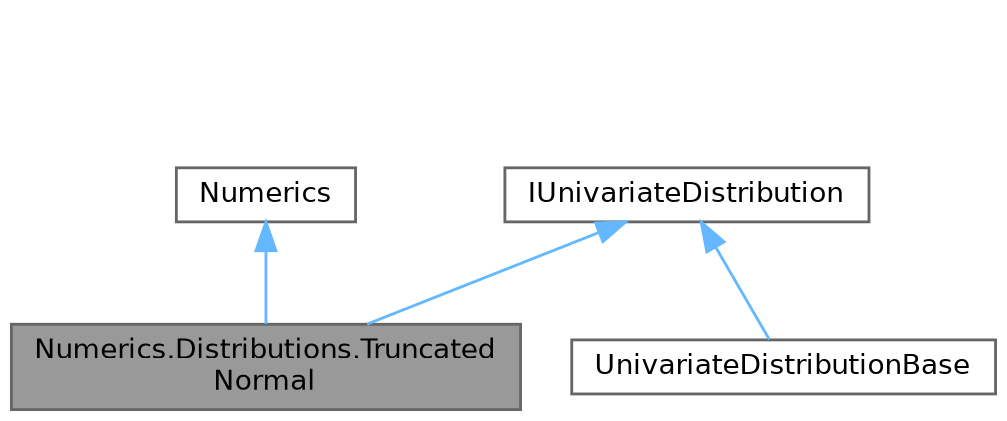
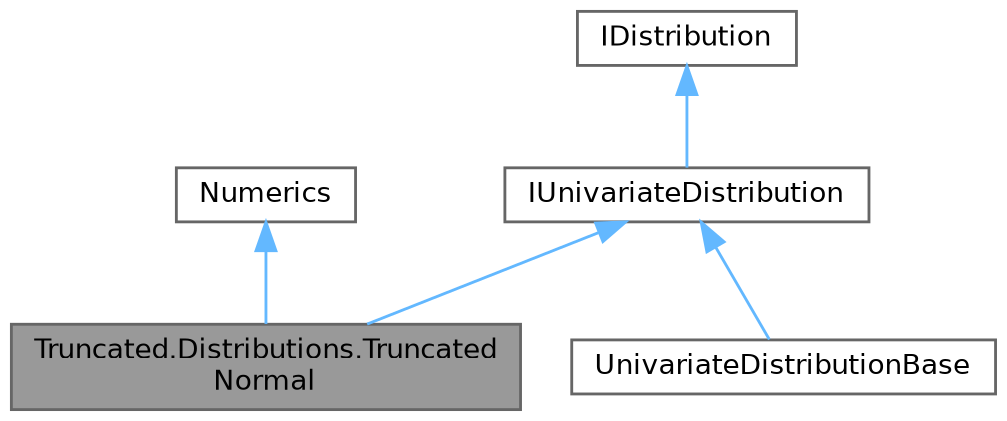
node "IDistribution": added
node "Numerics.Distributions.Truncated Normal": label "Numerics.Distributions.Truncated Normal" -> "Truncated.Distributions.Truncated Normal"
